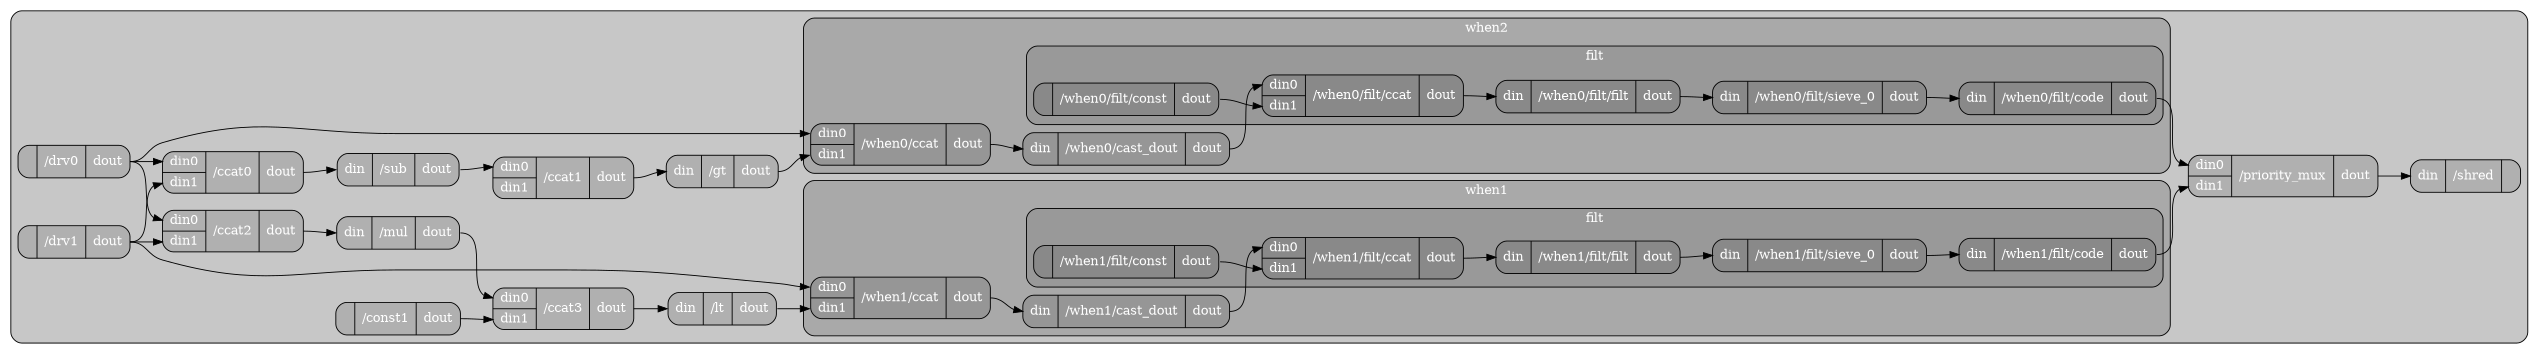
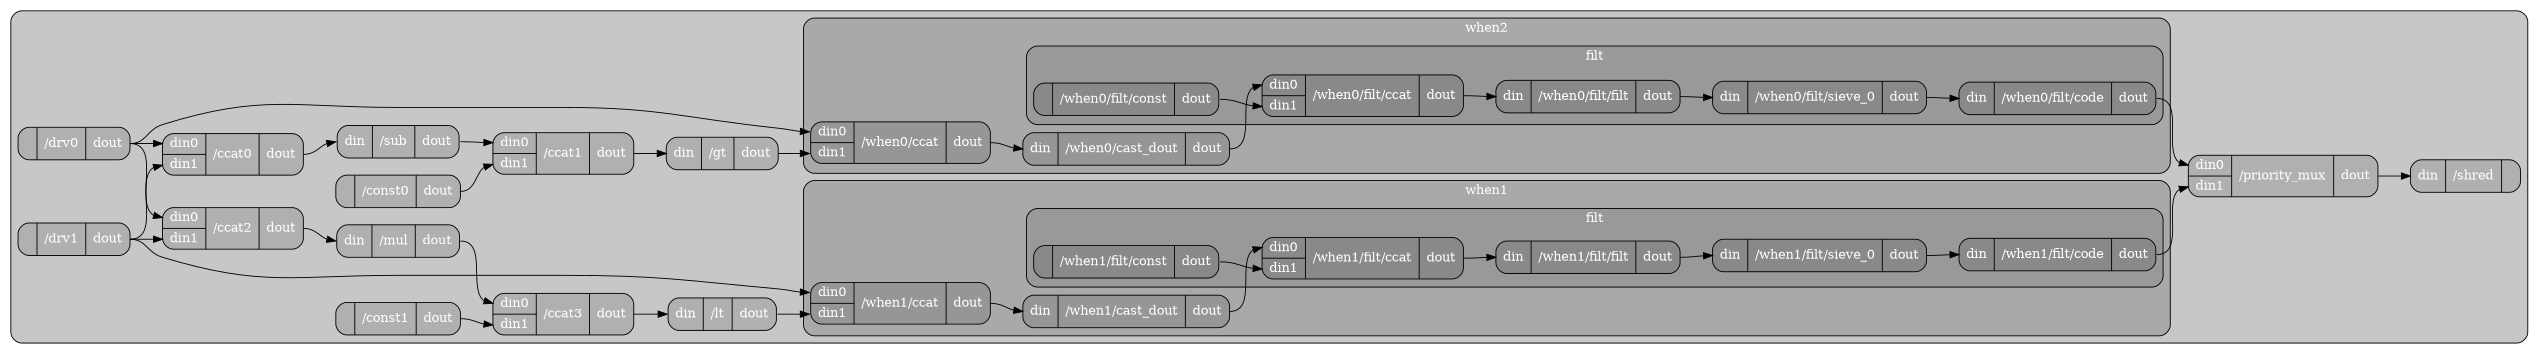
node "/const0": added
